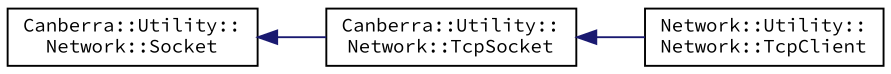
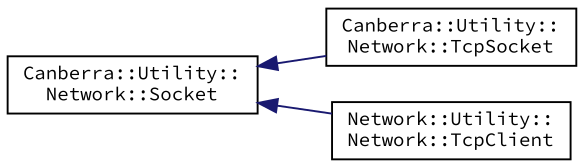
edge "Network::Utility:: Network::TcpClient" -> "Canberra::Utility:: Network::TcpSocket": now "Network::Utility:: Network::TcpClient" -> "Canberra::Utility:: Network::Socket"
